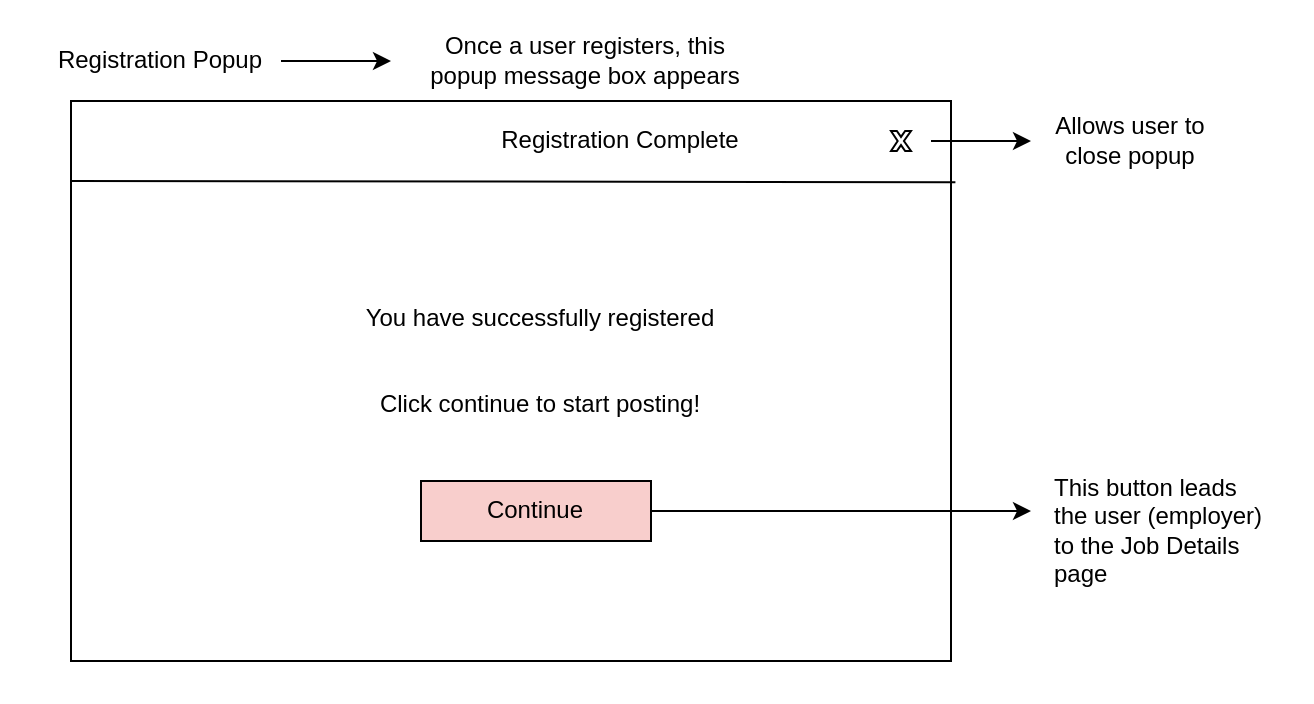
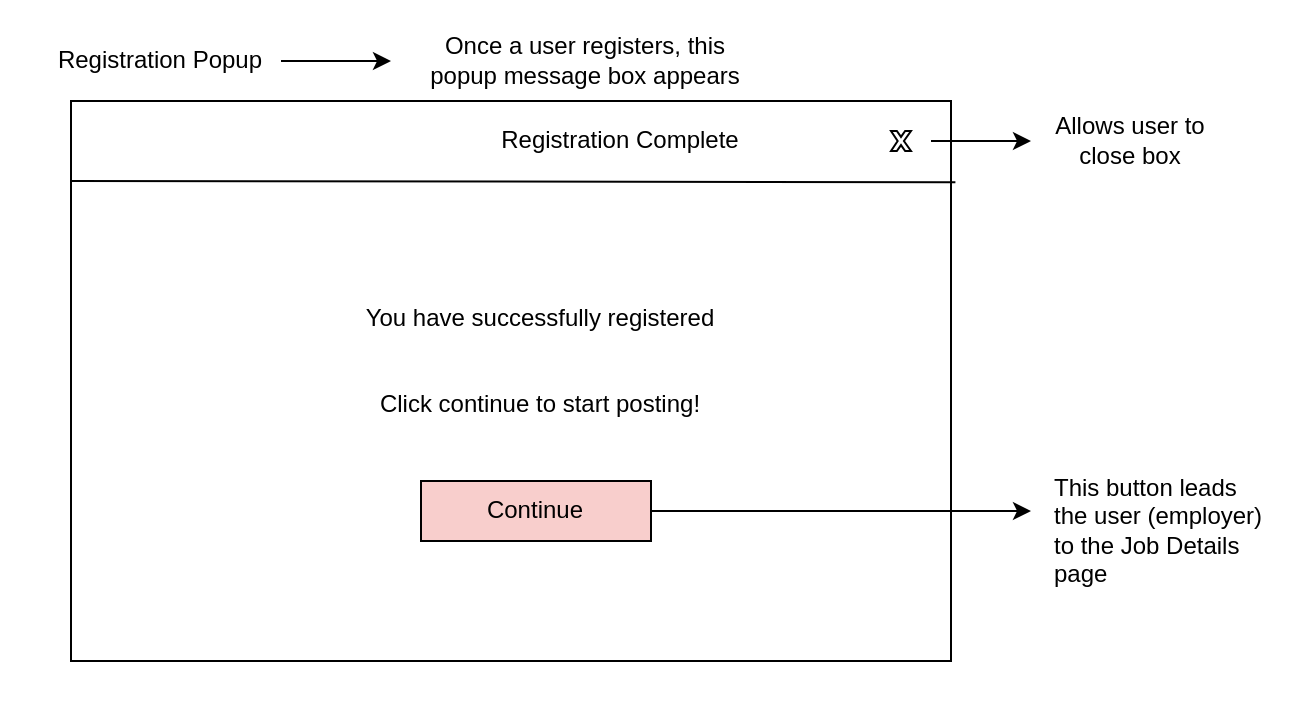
node "Allows user to close popup": label "Allows user to close popup" -> "Allows user to close box"
